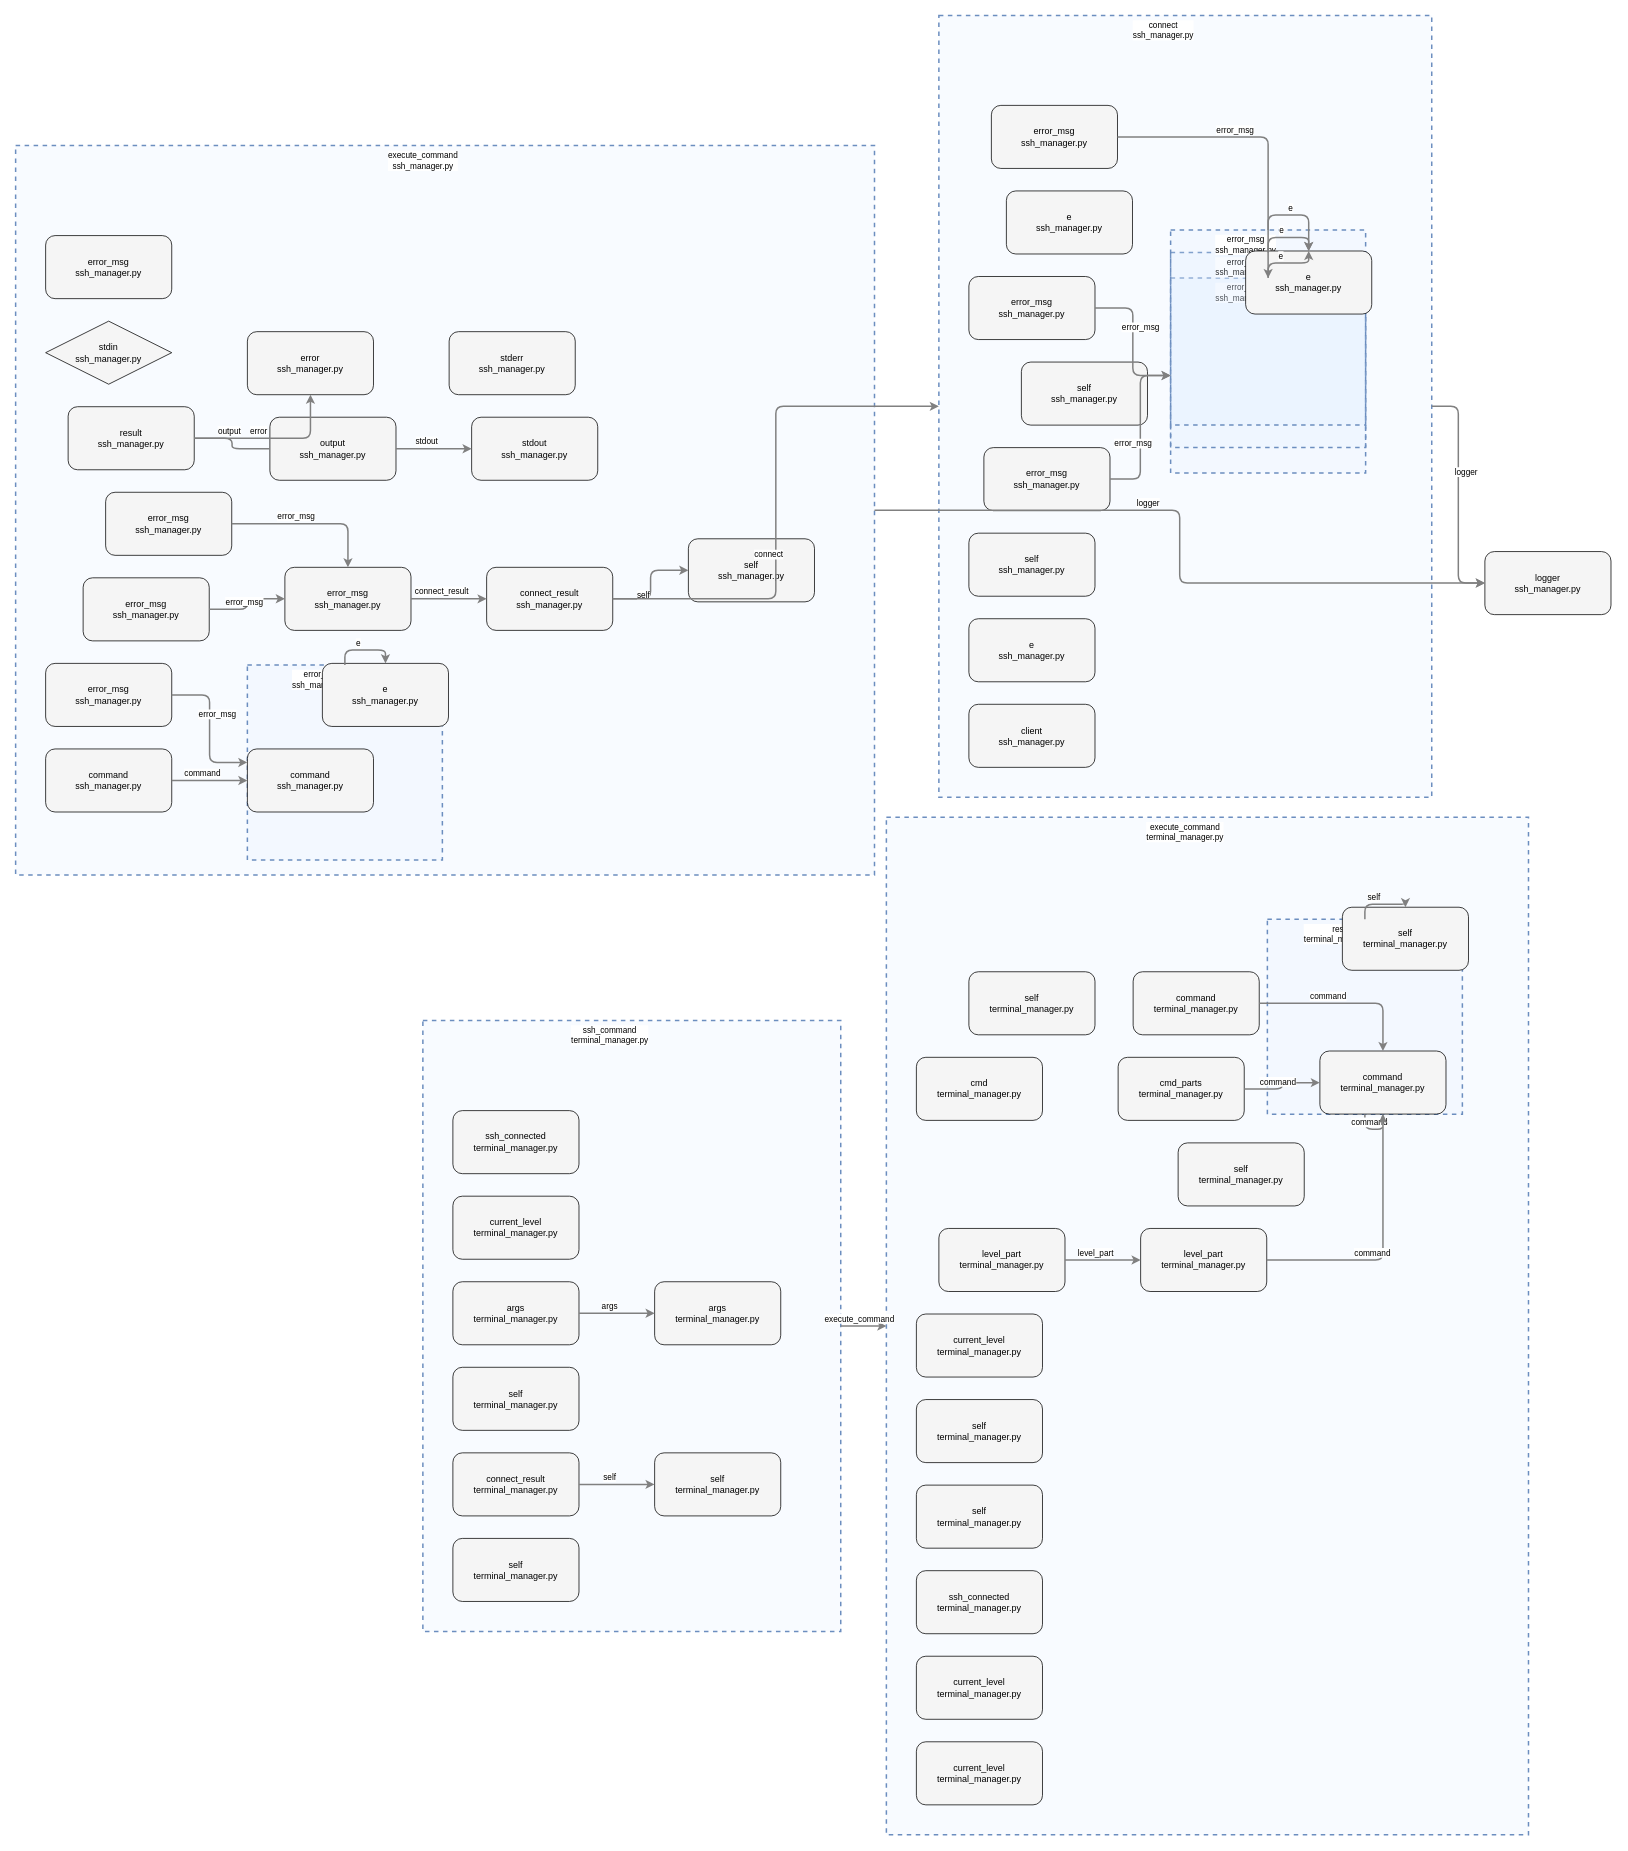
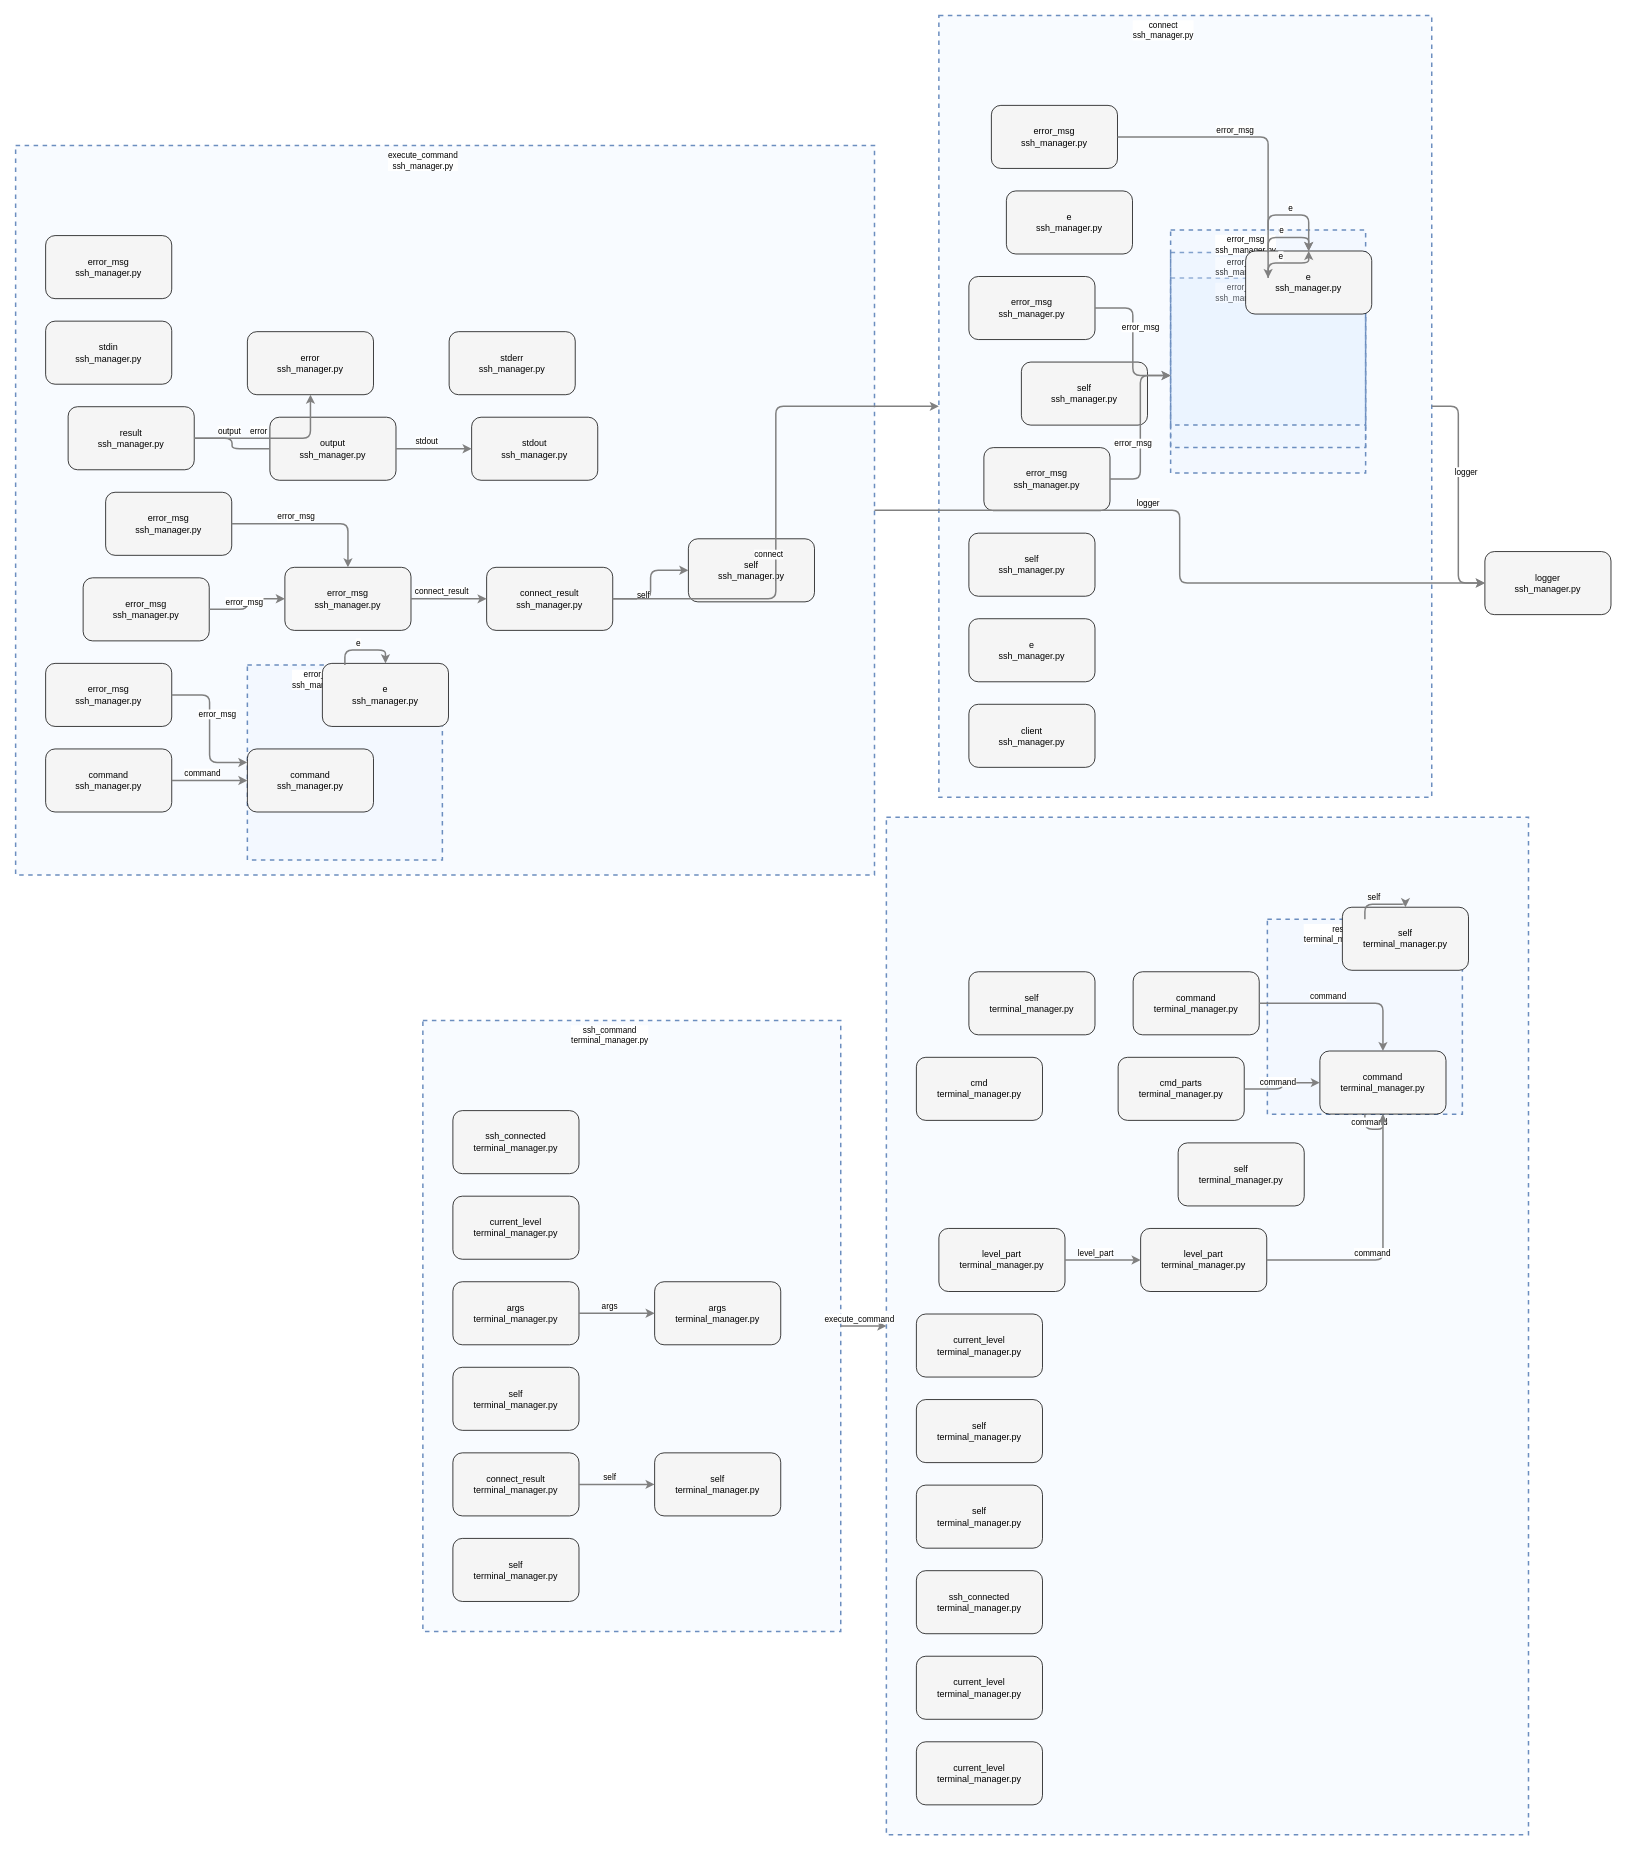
node "stdin ssh_manager.py": shape diamond -> rounded rectangle
node "execute_command terminal_manager.py": removed
